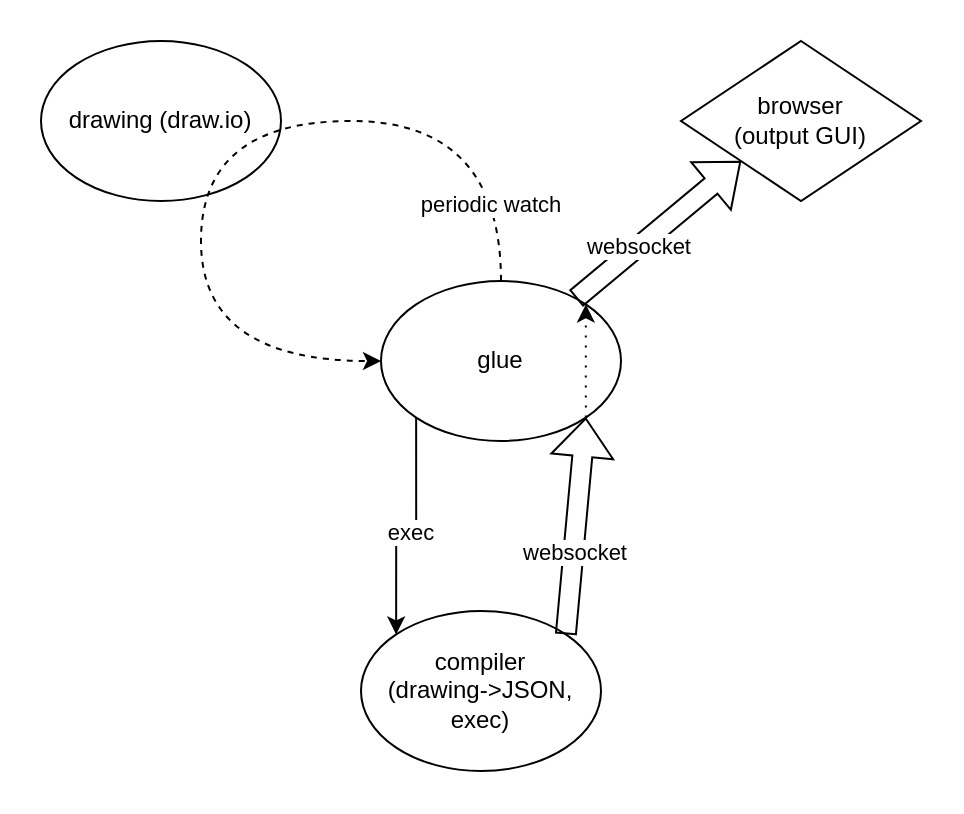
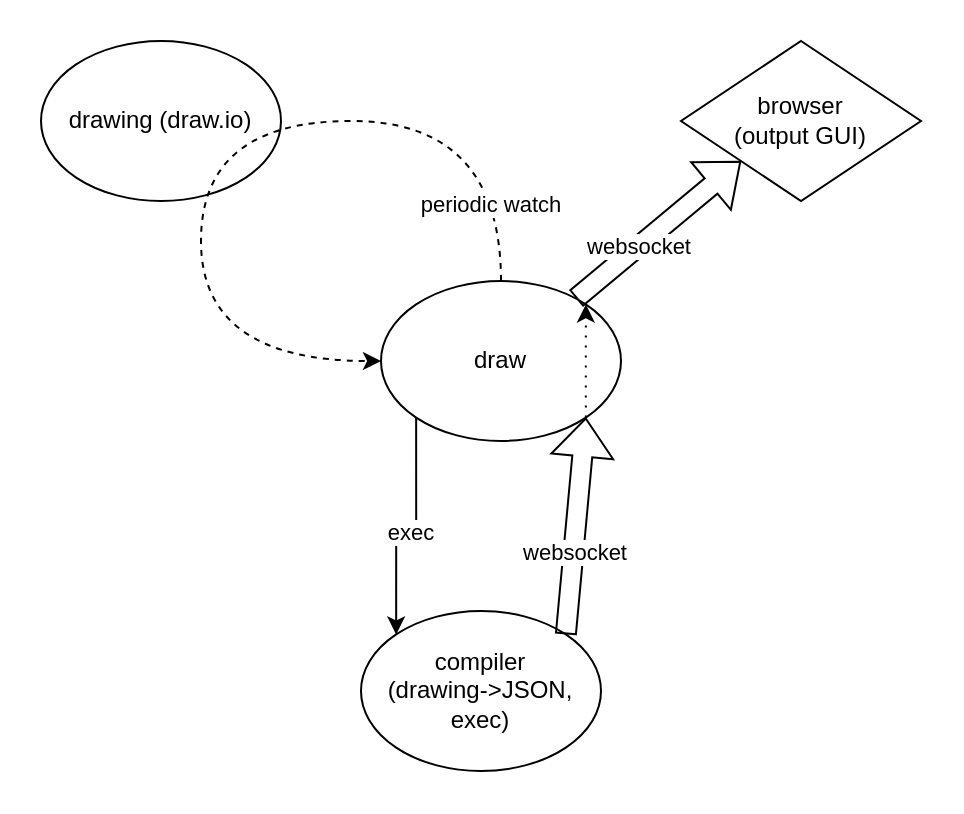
node "glue": label "glue" -> "draw"
